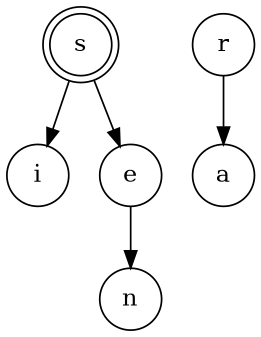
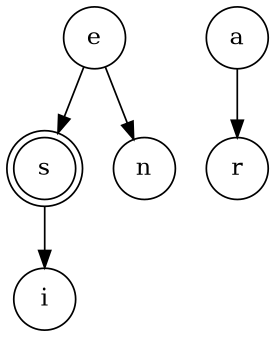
edge "r" -> "a": reversed
edge "s" -> "e": reversed
